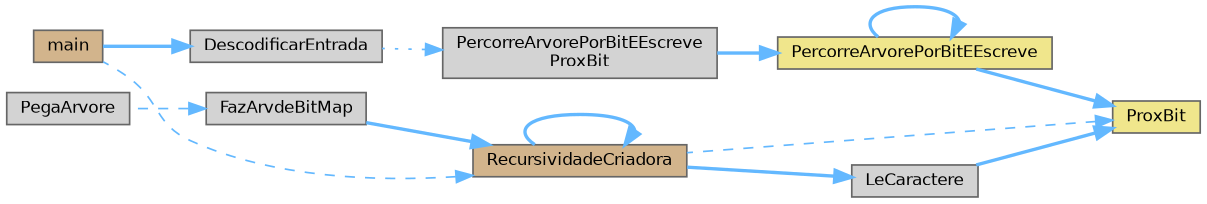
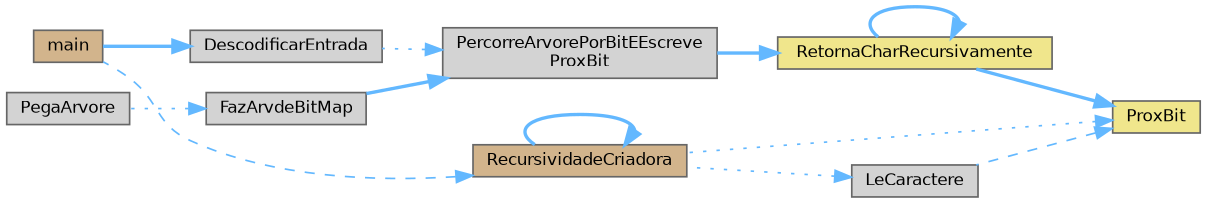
node "PercorreArvorePorBitEEscreve": label "PercorreArvorePorBitEEscreve" -> "RetornaCharRecursivamente"
edge "PegaArvore" -> "FazArvdeBitMap": style dashed -> dotted
edge "FazArvdeBitMap" -> "RecursividadeCriadora": now "FazArvdeBitMap" -> "PercorreArvorePorBitEEscreve ProxBit"
edge "RecursividadeCriadora" -> "ProxBit": style dashed -> dotted
edge "LeCaractere" -> "ProxBit": style bold -> dashed
edge "RecursividadeCriadora" -> "LeCaractere": style bold -> dotted
